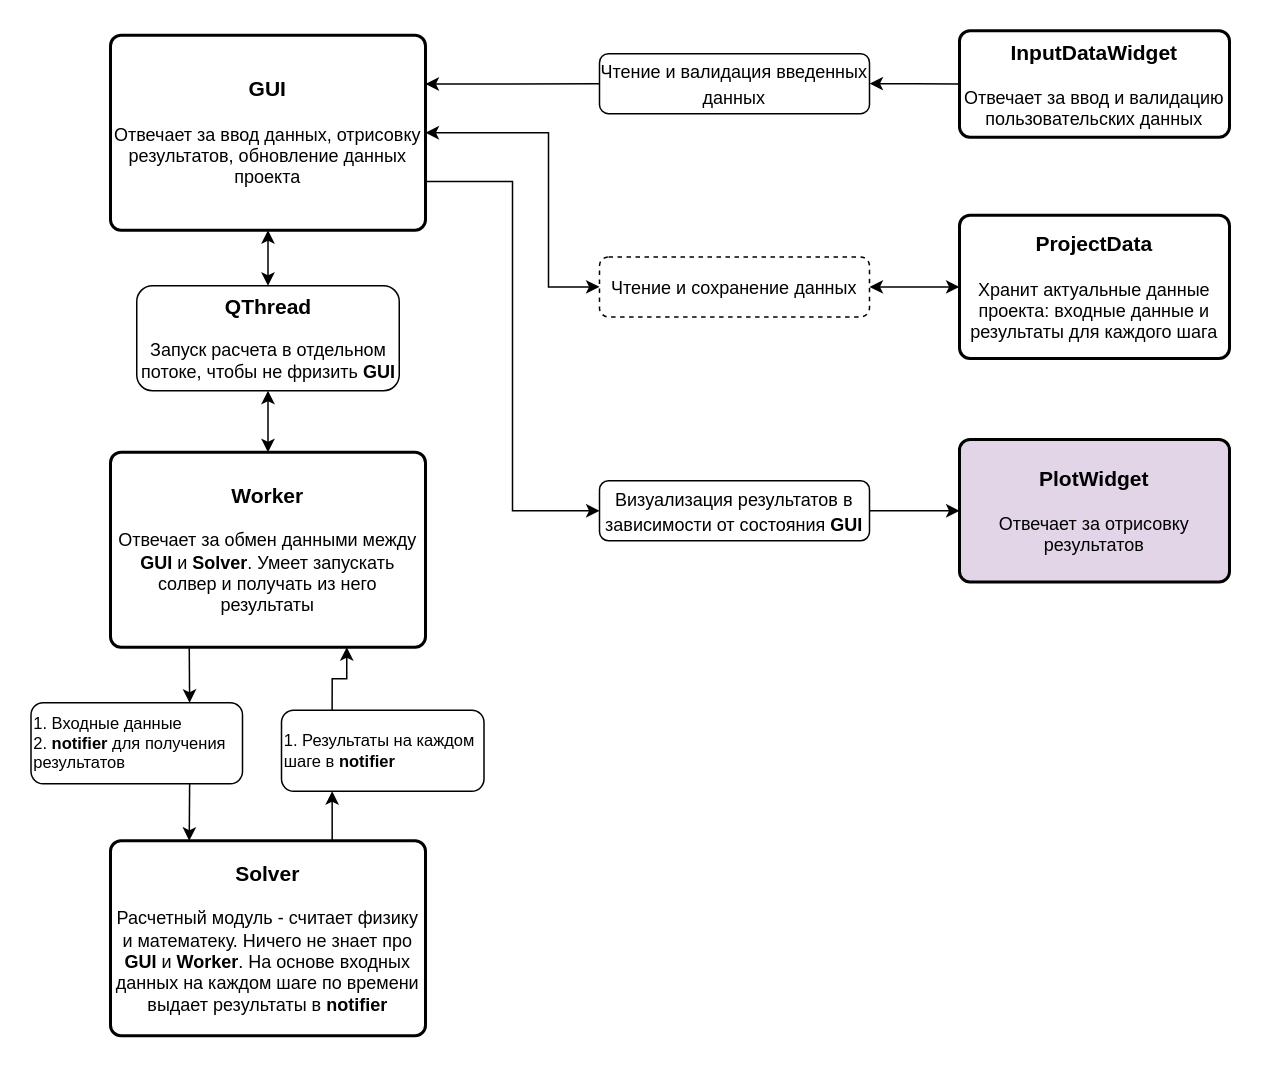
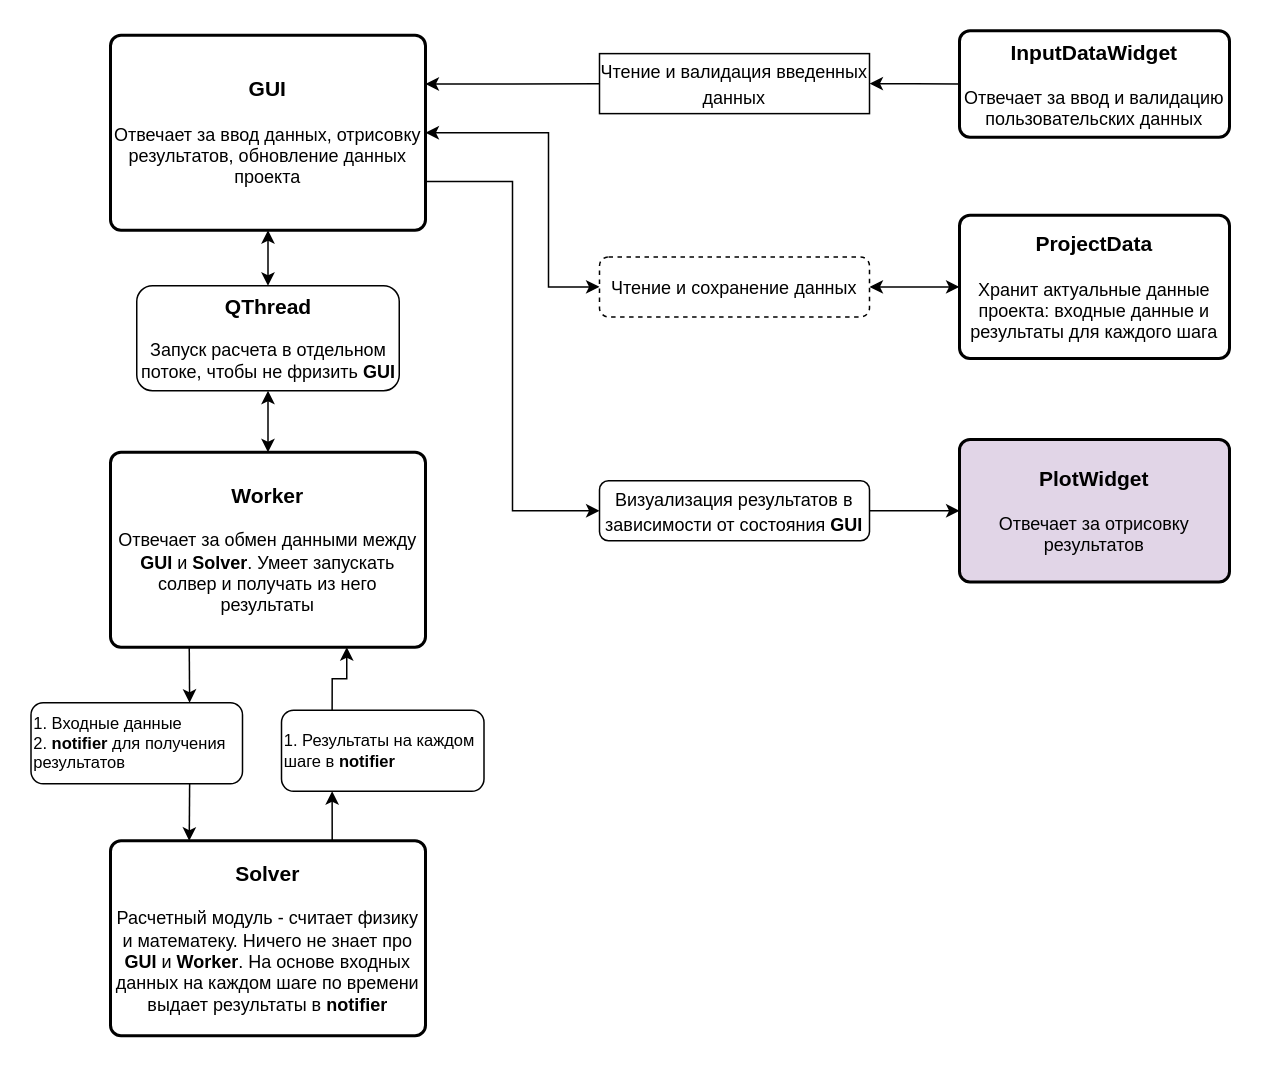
node "Чтение и валидация введенных данных": shape rounded rectangle -> rectangle
